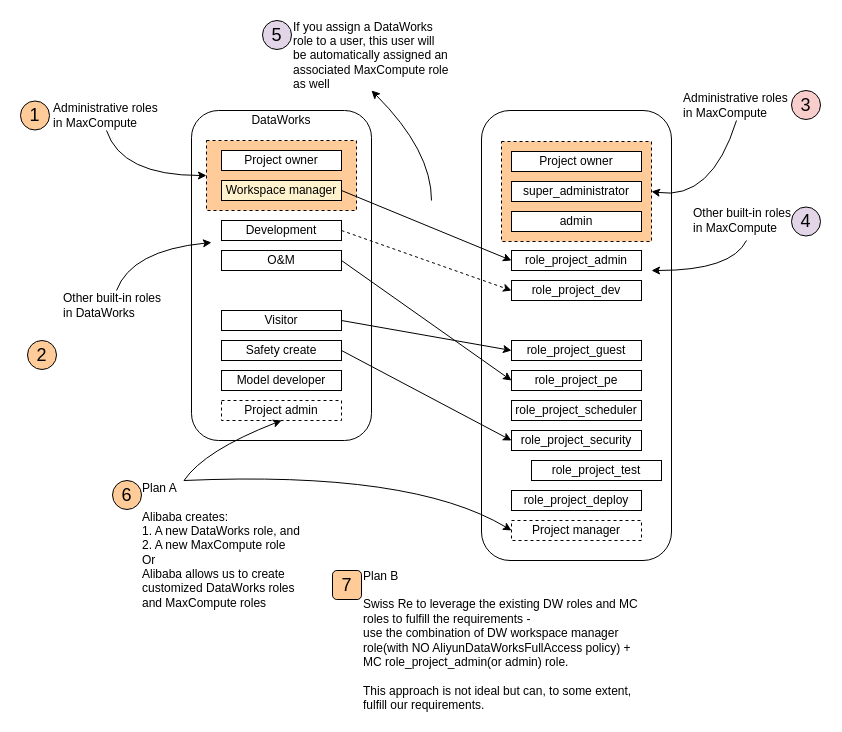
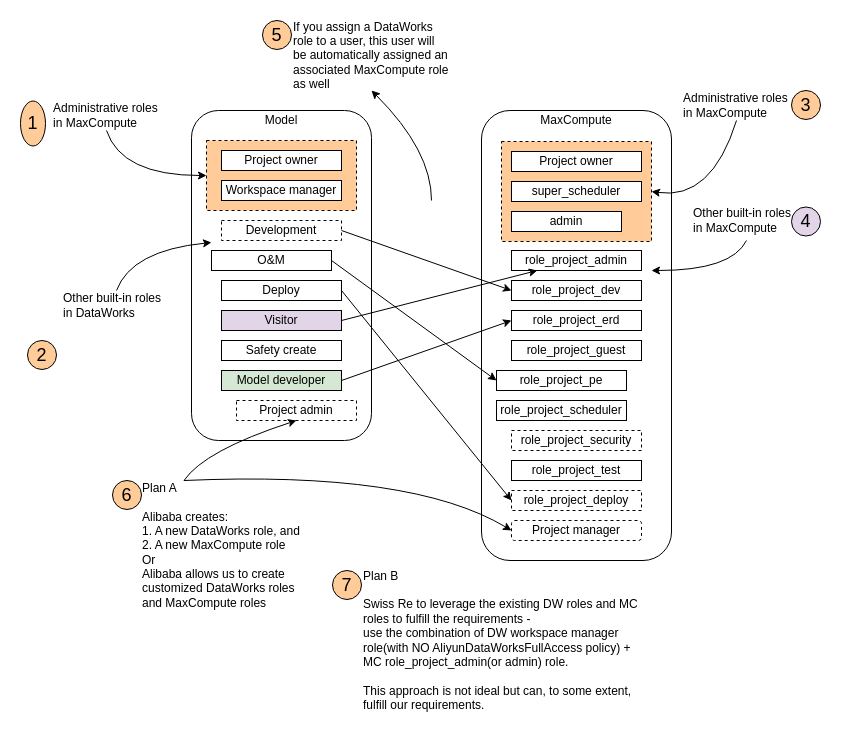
node "5": fillcolor #e1d5e7 -> #ffcc99
node "3": fillcolor #f8cecc -> #ffcc99
node "1": size 29x29 -> 25x45
node "DataWorks": label "DataWorks" -> "Model"
node "MaxCompute": added
node "Workspace manager": fillcolor #fff2cc -> #ffffff
node "super_administrator": label "super_administrator" -> "super_scheduler"
node "admin": size 130x20 -> 110x20
edge "Workspace manager" -> "role_project_admin": removed
node "Development": style solid -> dashed
edge "Development" -> "role_project_dev": style dashed -> solid
node "O&M": moved (282, 261) -> (272, 261)
node "Deploy": added
node "Visitor": fillcolor #ffffff -> #e1d5e7
node "role_project_erd": added
edge "Visitor" -> "role_project_guest": now "Visitor" -> "role_project_admin"
edge "Model developer" -> "role_project_erd": added
edge "Safety create" -> "role_project_security": removed
node "Model developer": fillcolor #ffffff -> #d5e8d4
node "role_project_pe": moved (577, 381) -> (562, 381)
edge "Deploy" -> "role_project_deploy": added
node "Project admin": moved (282, 411) -> (297, 411)
node "role_project_scheduler": moved (577, 411) -> (562, 411)
node "role_project_security": style solid -> dashed
node "role_project_test": moved (597, 471) -> (577, 471)
node "role_project_deploy": style solid -> dashed
node "Project manager": shape rectangle -> rounded rectangle
node "7": shape rounded rectangle -> ellipse
